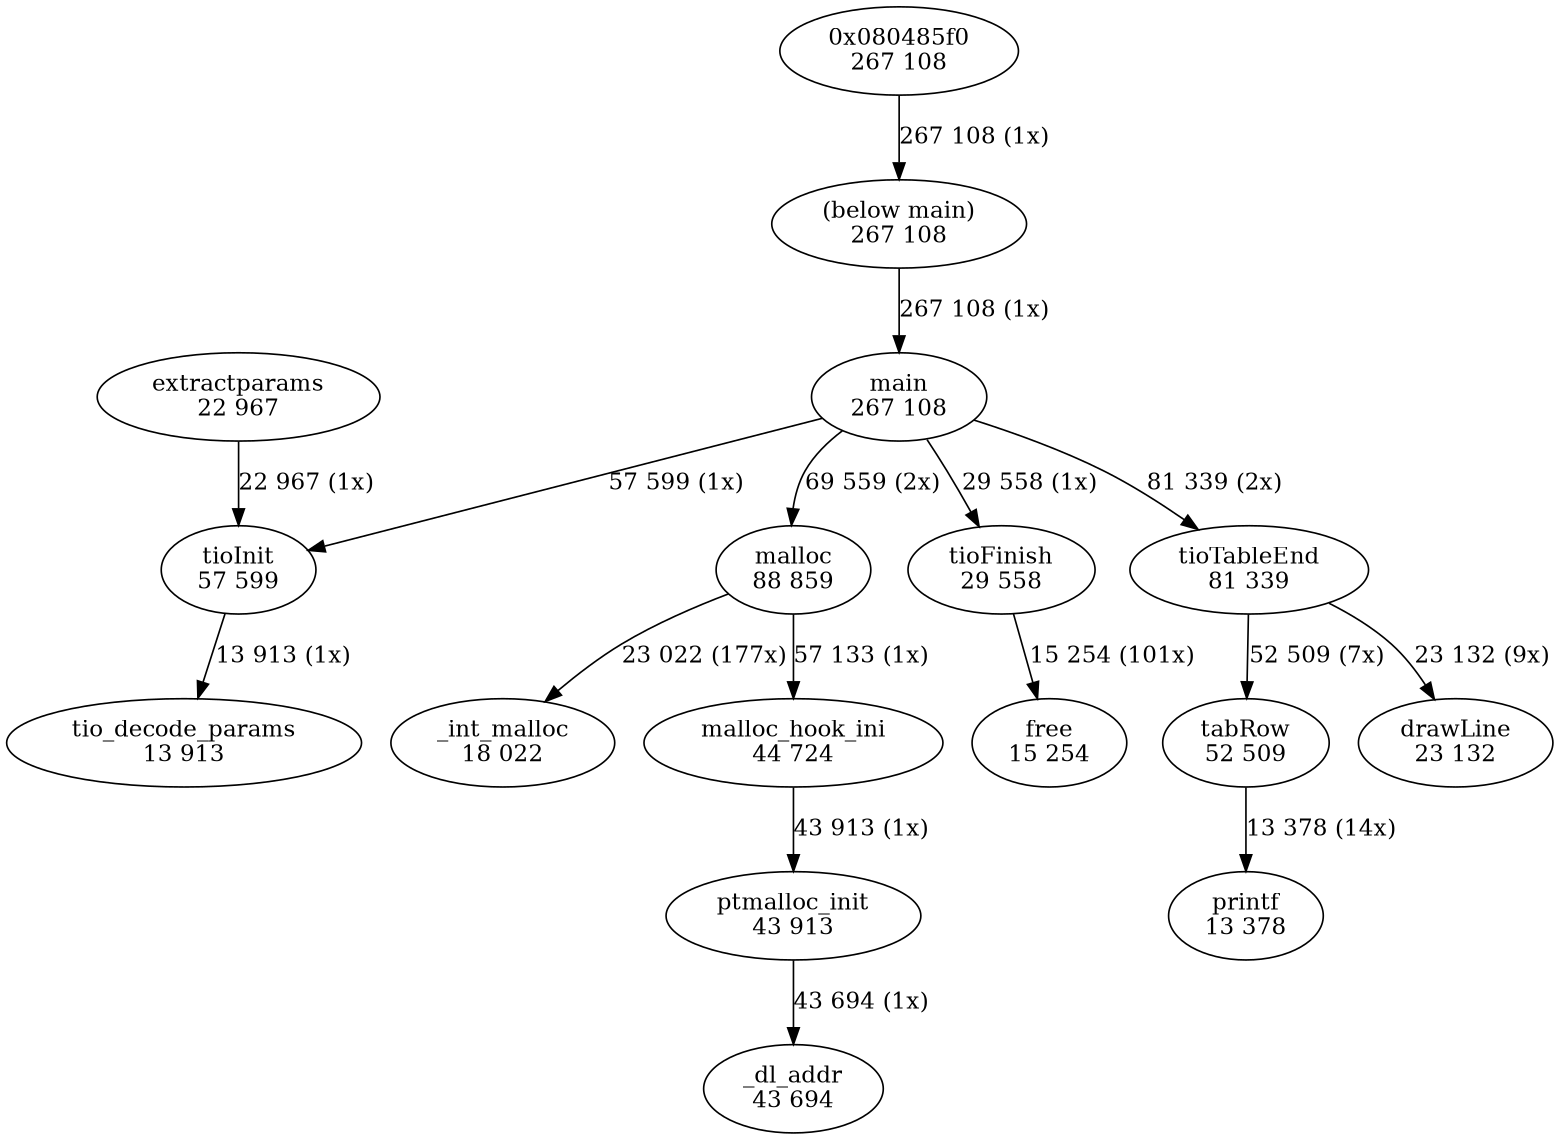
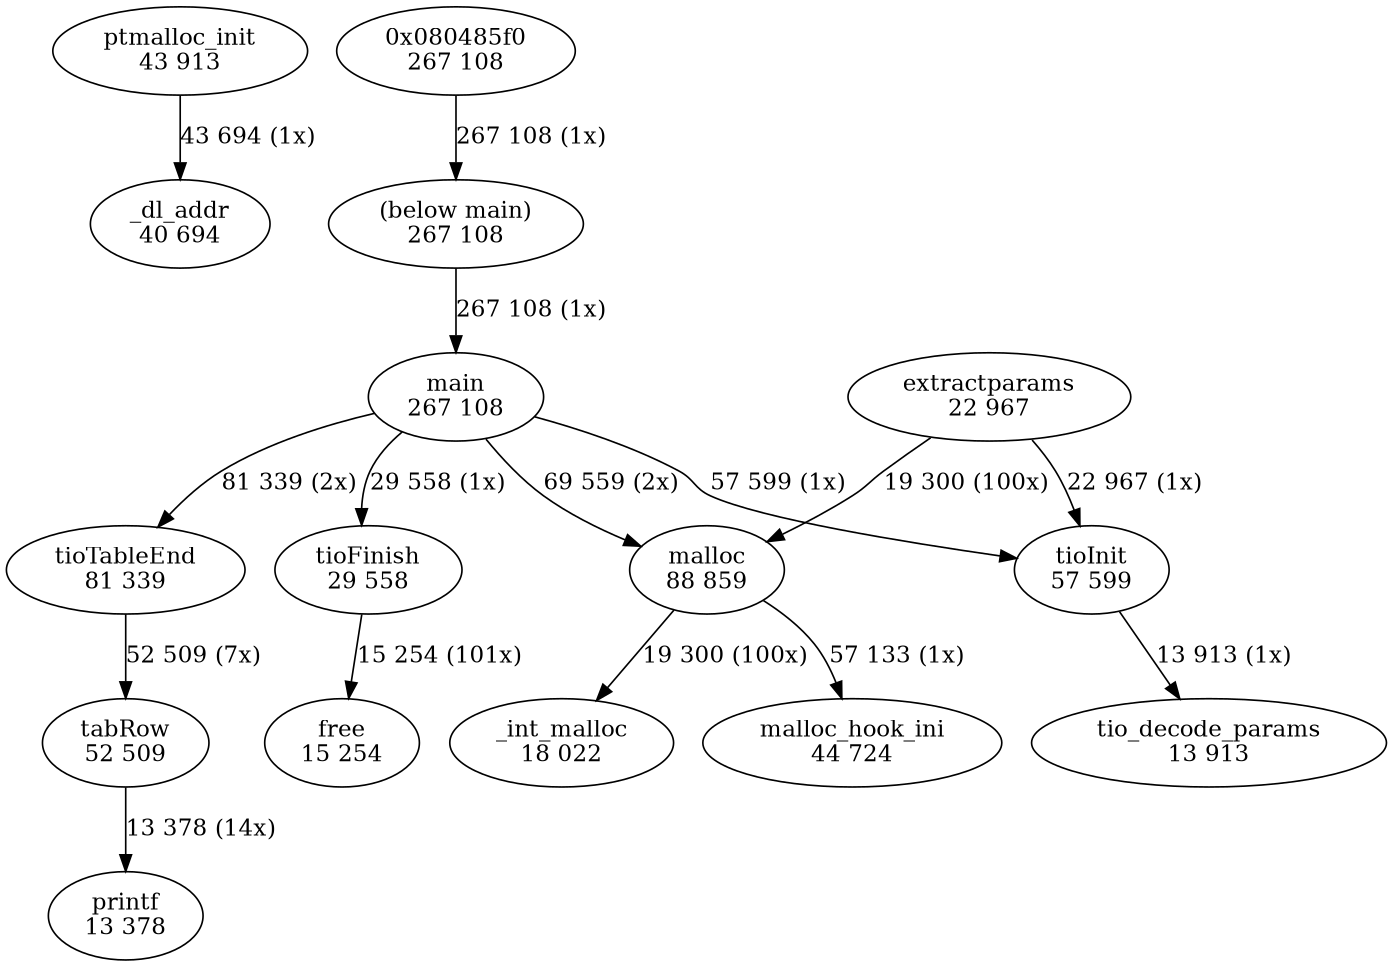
edge "extractparams 22 967" -> "malloc 88 859": added, label "19 300 (100x)"
edge "malloc 88 859" -> "_int_malloc 18 022": label "23 022 (177x)" -> "19 300 (100x)"
node "drawLine 23 132": removed
edge "malloc_hook_ini 44 724" -> "ptmalloc_init 43 913": removed, label "43 913 (1x)"
node "_dl_addr 43 694": label "_dl_addr 43 694" -> "_dl_addr 40 694"
